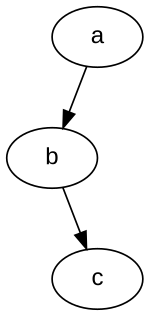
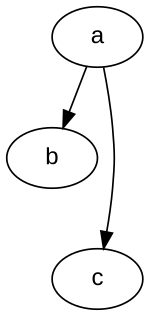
edge "b" -> "c": now "a" -> "c"
